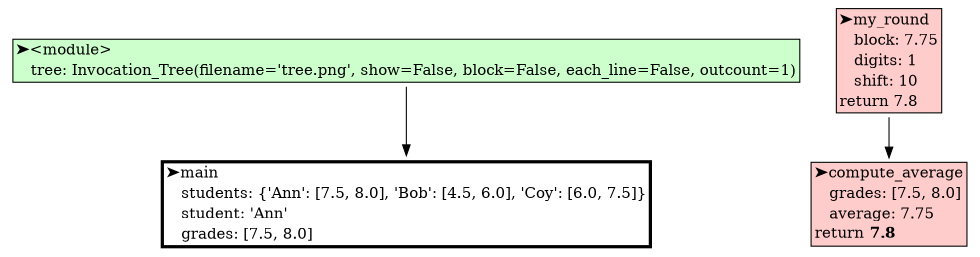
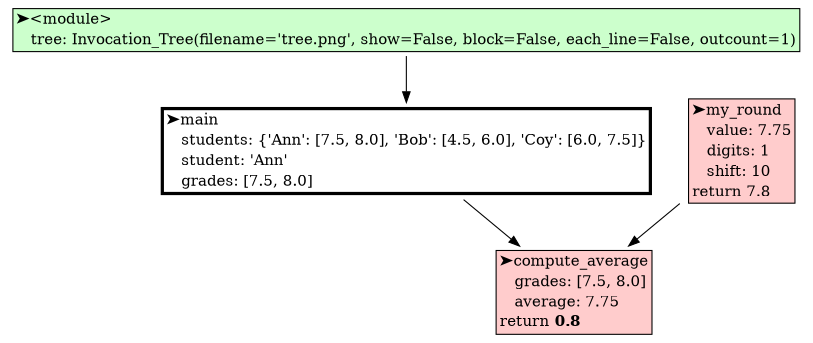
node "➤my_round": text "block: 7.75" -> "value: 7.75"
edge "➤main" -> "➤compute_average": added
node "➤compute_average": text "7.8" -> "0.8"
